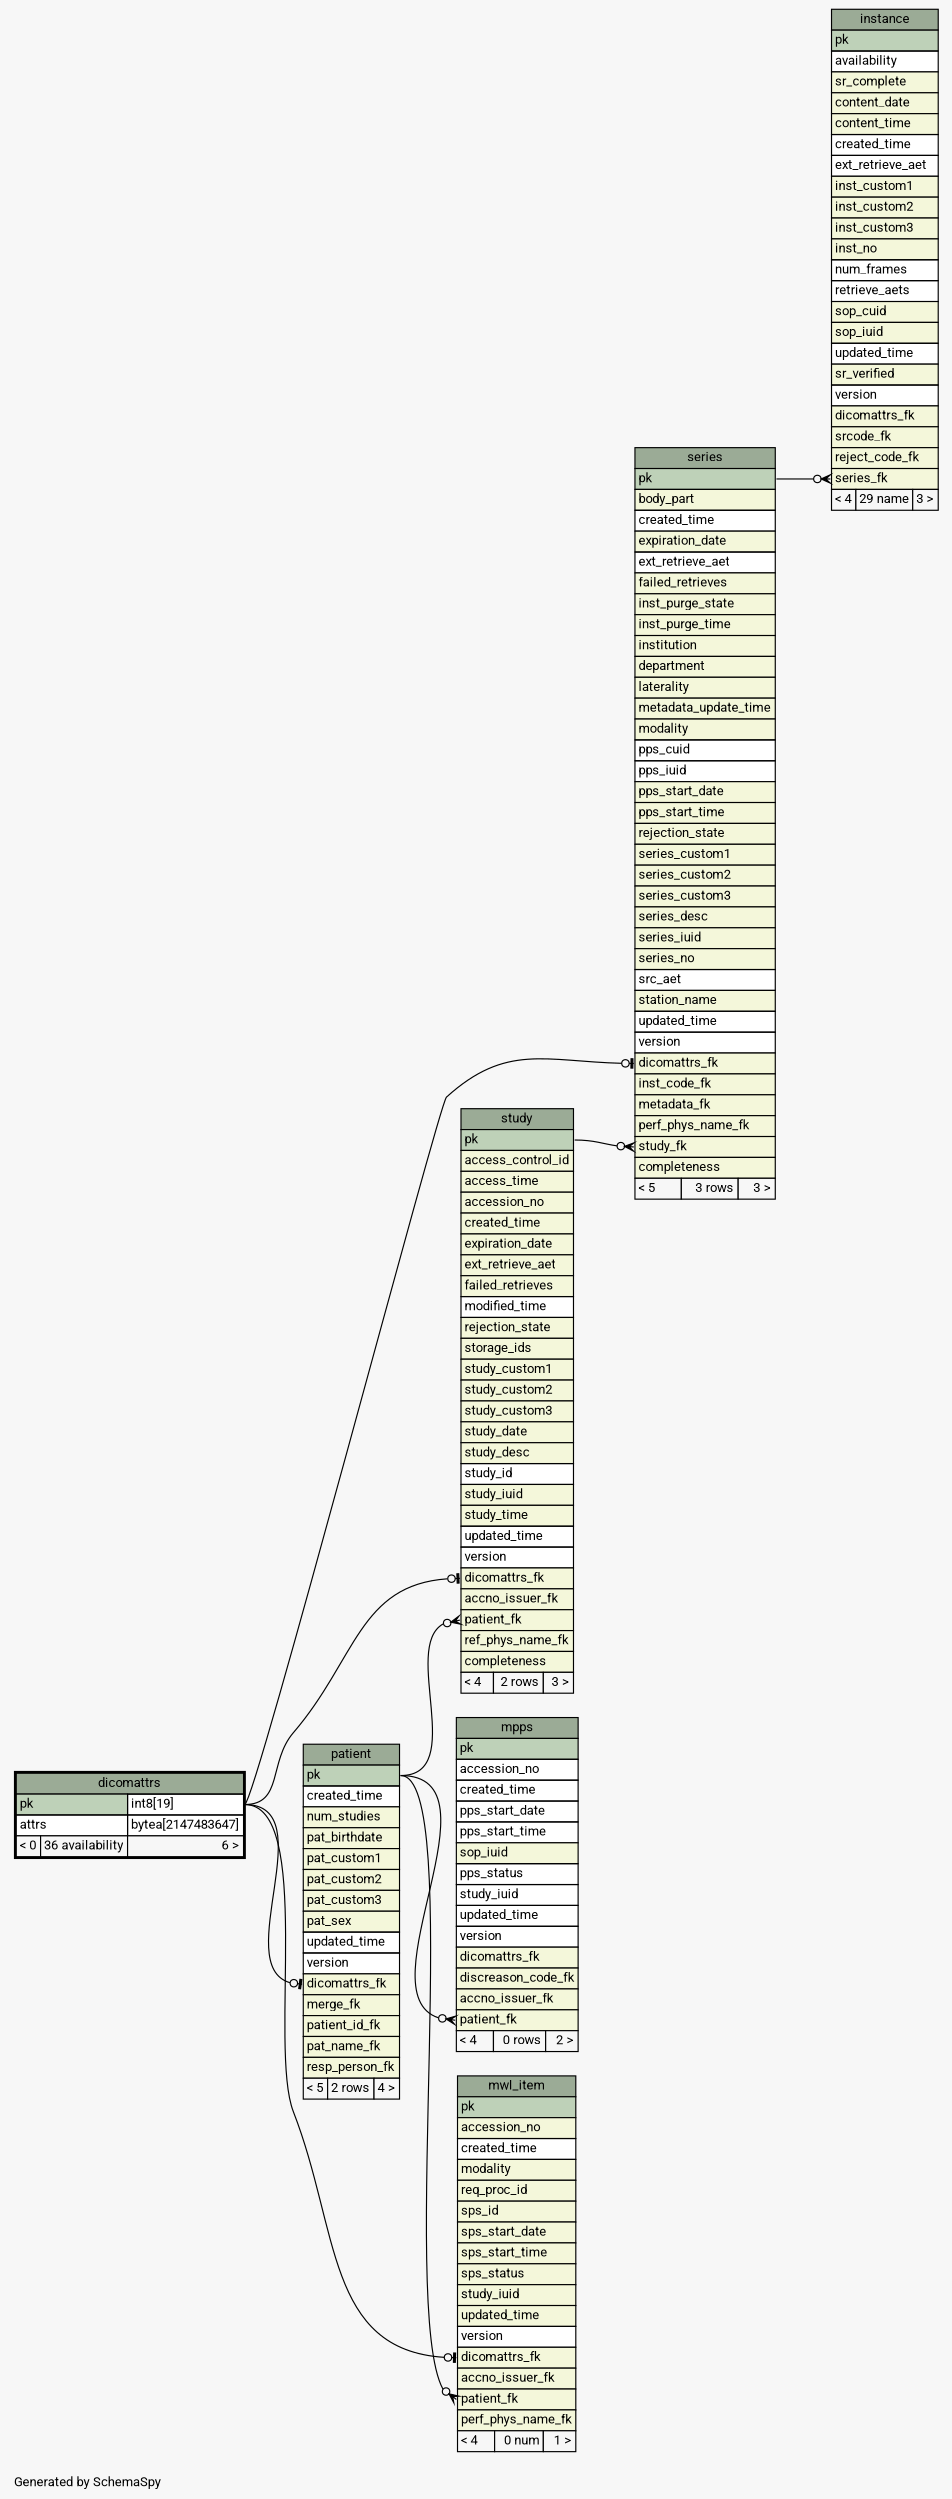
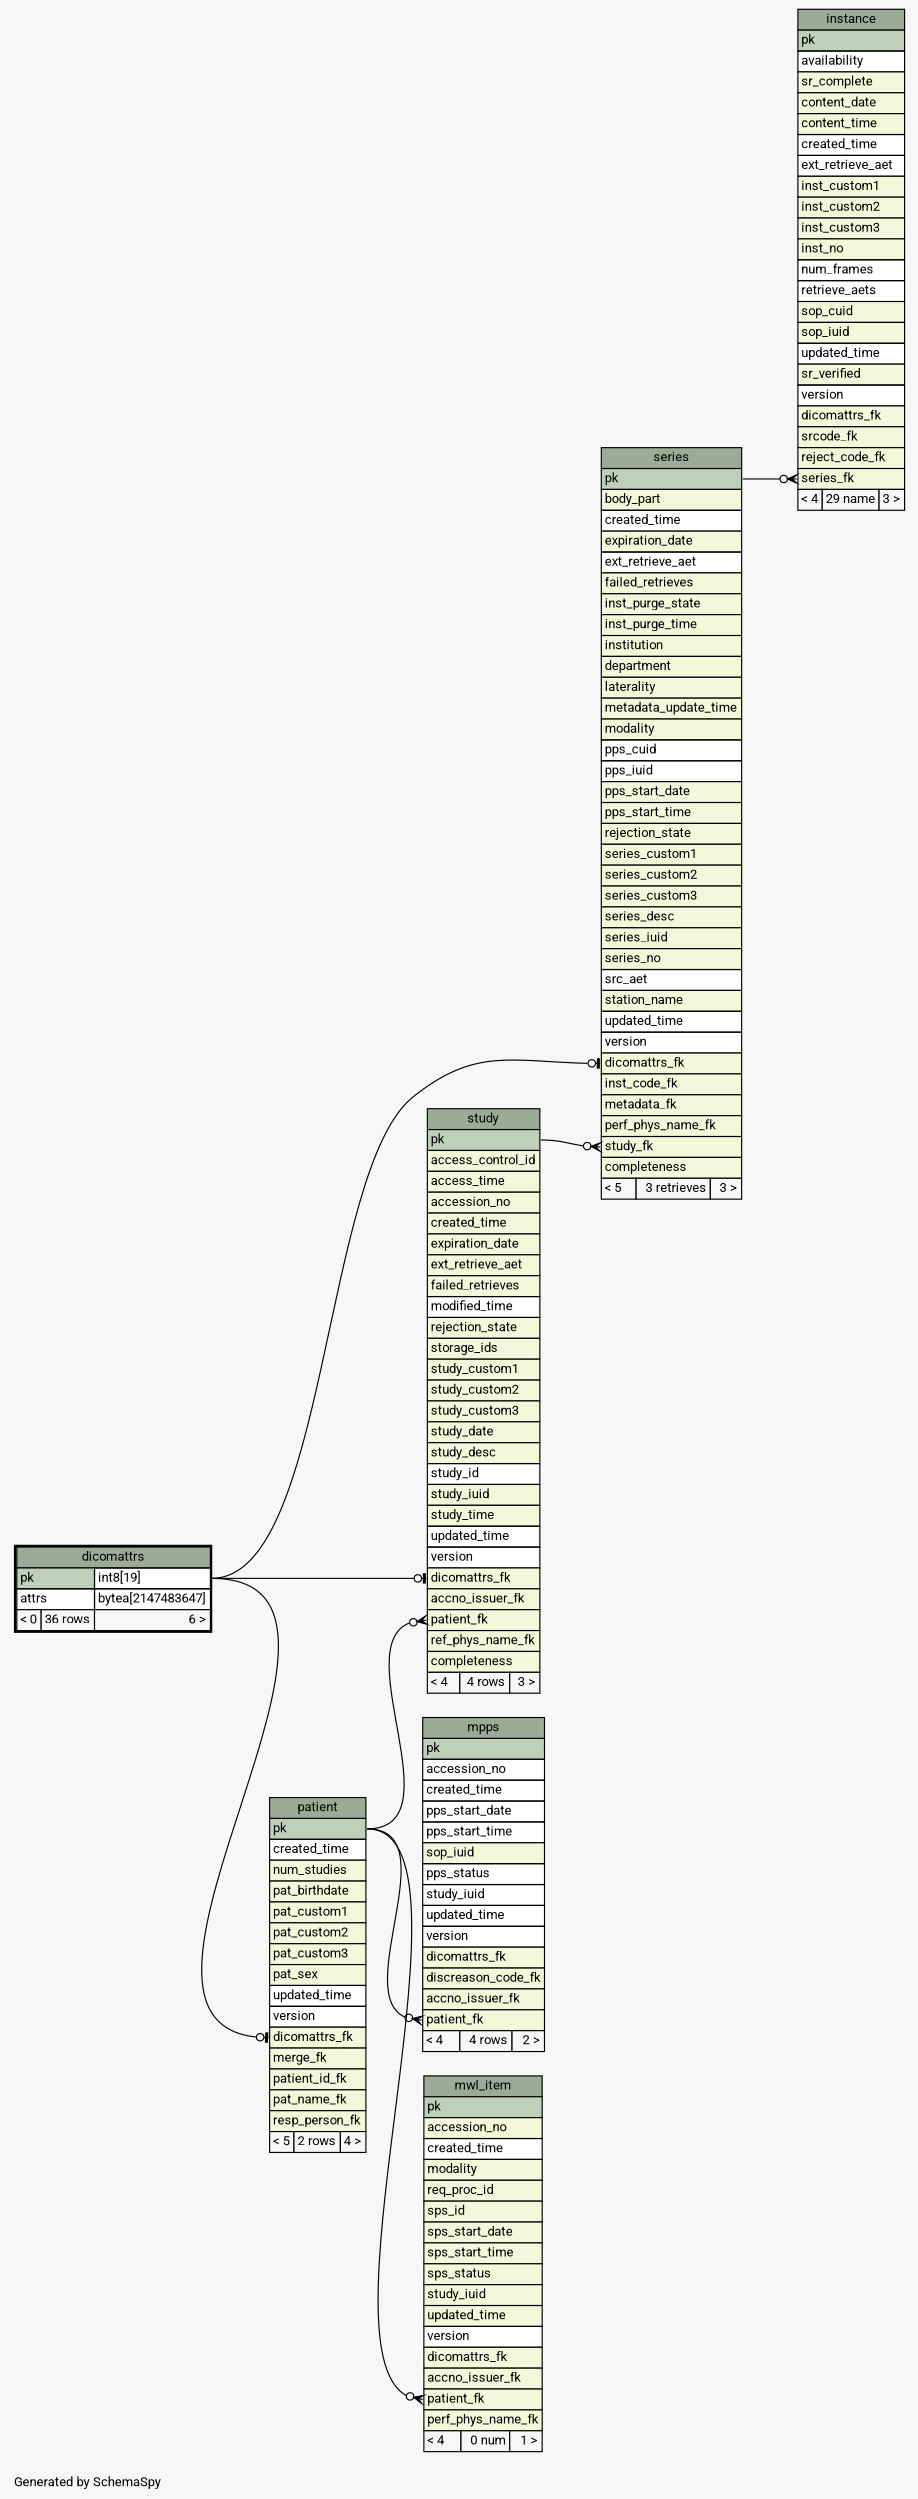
node "series": text "3 rows" -> "3 retrieves"
node "study": text "2 rows" -> "4 rows"
node "dicomattrs": text "36 availability" -> "36 rows"
node "mpps": text "0 rows" -> "4 rows"
edge "dicomattrs" -> "mwl_item": removed
